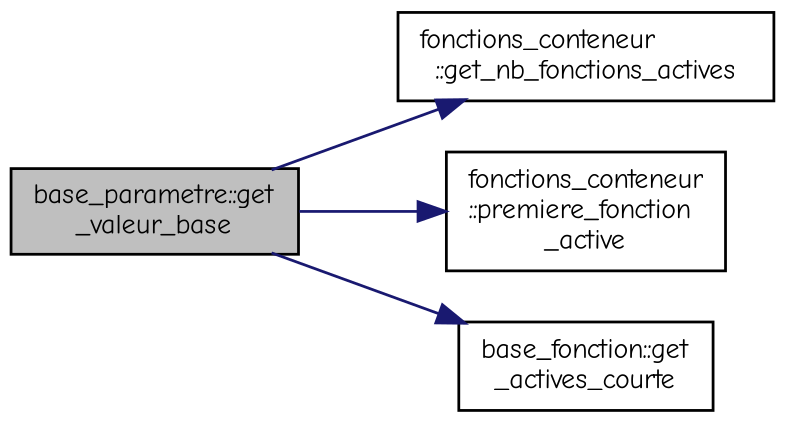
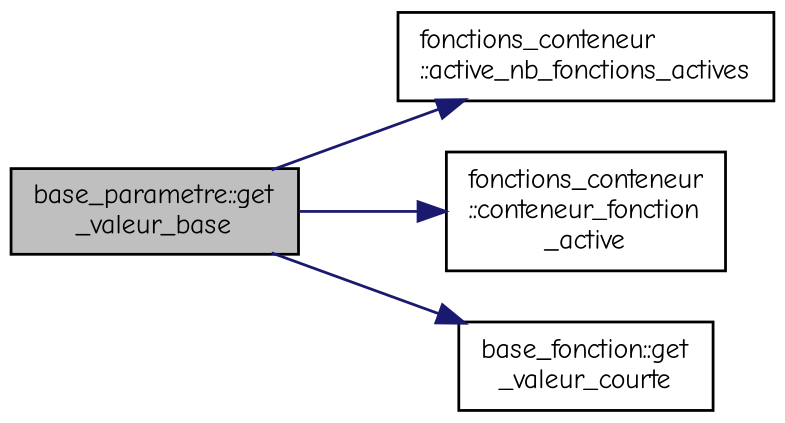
node "fonctions_conteneur ::get_nb_fonctions_actives": label "fonctions_conteneur ::get_nb_fonctions_actives" -> "fonctions_conteneur ::active_nb_fonctions_actives"
node "fonctions_conteneur ::premiere_fonction _active": label "fonctions_conteneur ::premiere_fonction _active" -> "fonctions_conteneur ::conteneur_fonction _active"
node "base_fonction::get _actives_courte": label "base_fonction::get _actives_courte" -> "base_fonction::get _valeur_courte"
